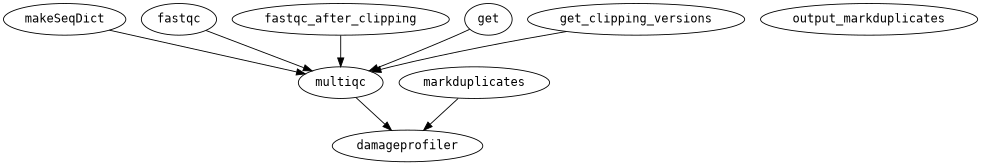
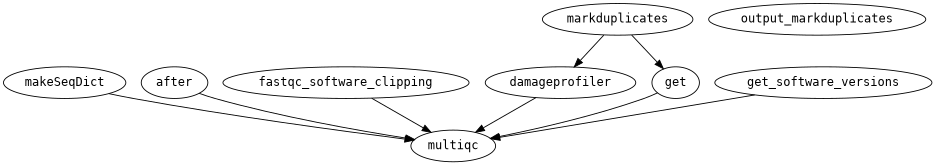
node "fastqc": label "fastqc" -> "after"
node "fastqc_after_clipping": label "fastqc_after_clipping" -> "fastqc_software_clipping"
node "get_clipping_versions": label "get_clipping_versions" -> "get_software_versions"
edge "markduplicates" -> "get": added
edge "multiqc" -> "damageprofiler": reversed
